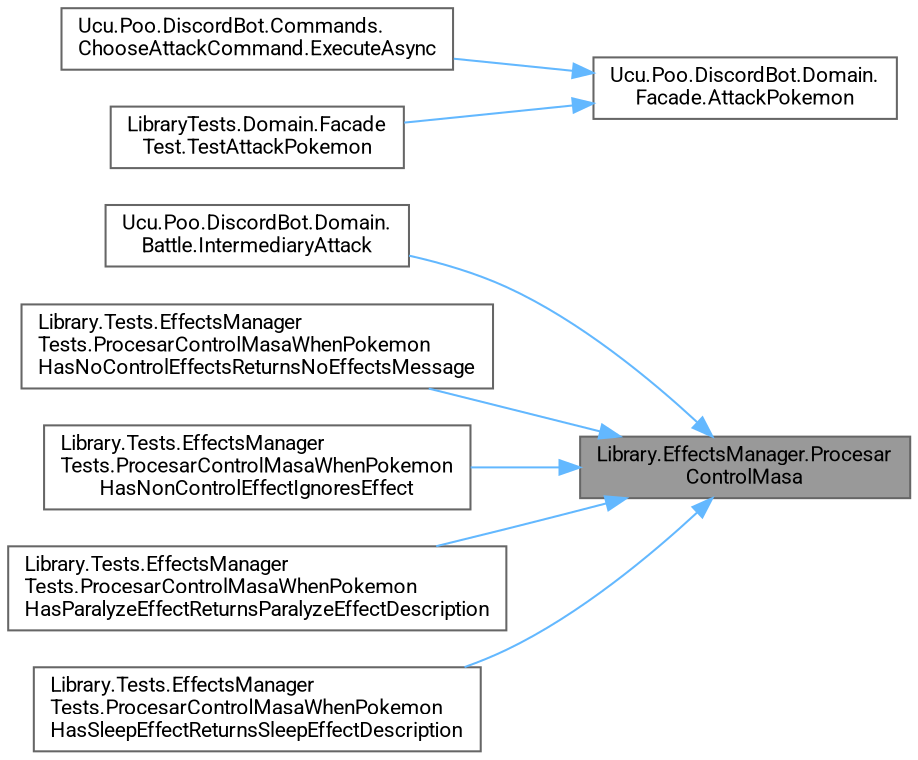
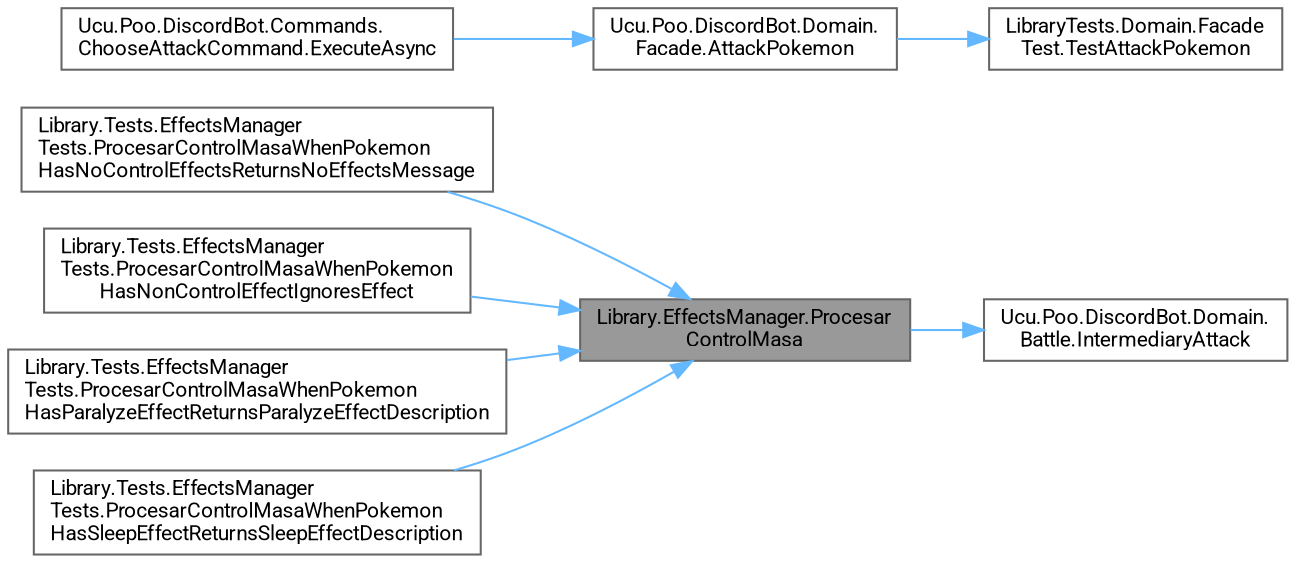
edge "LibraryTests.Domain.Facade Test.TestAttackPokemon" -> "Ucu.Poo.DiscordBot.Domain. Facade.AttackPokemon": reversed
edge "Ucu.Poo.DiscordBot.Domain. Battle.IntermediaryAttack" -> "Library.EffectsManager.Procesar ControlMasa": reversed
